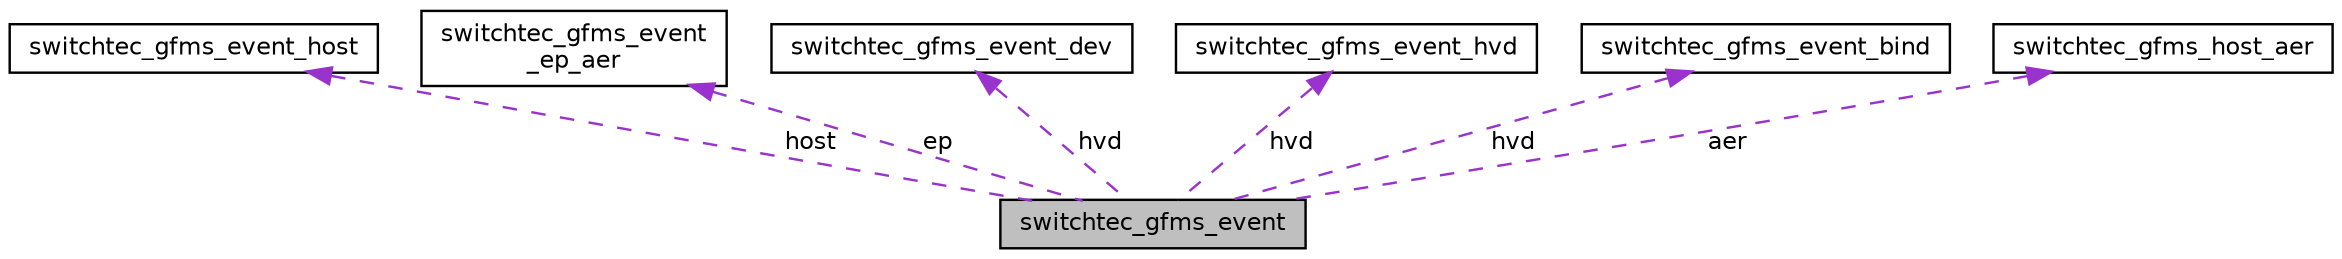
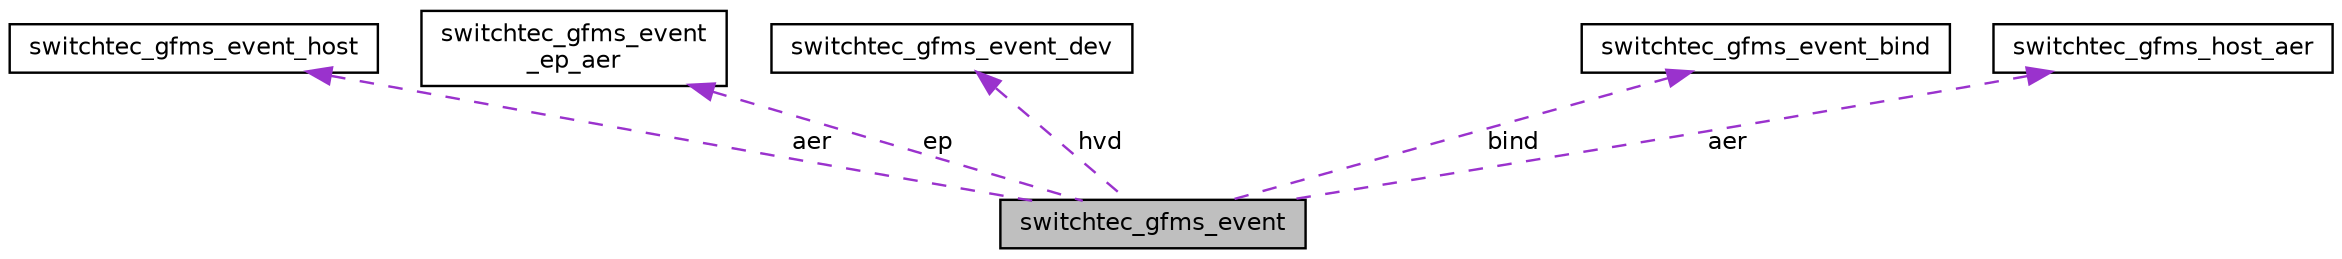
node "switchtec_gfms_event_hvd": removed
edge "switchtec_gfms_event" -> "switchtec_gfms_event_host": label " host" -> " aer"
edge "switchtec_gfms_event" -> "switchtec_gfms_event_bind": label " hvd" -> " bind"
